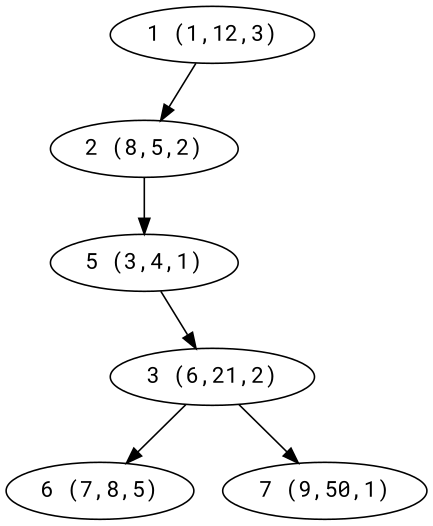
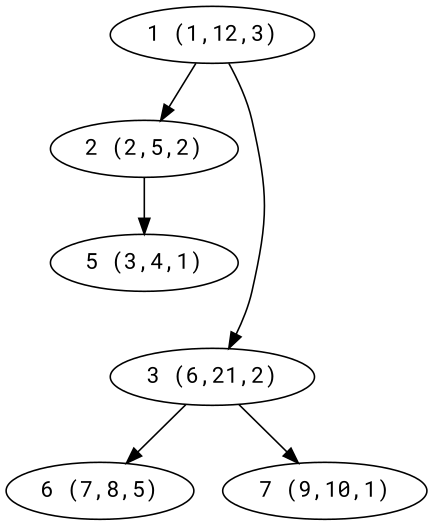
node "2 (8,5,2)": label "2 (8,5,2)" -> "2 (2,5,2)"
edge "5 (3,4,1)" -> "3 (6,21,2)": now "1 (1,12,3)" -> "3 (6,21,2)"
node "7 (9,50,1)": label "7 (9,50,1)" -> "7 (9,10,1)"
